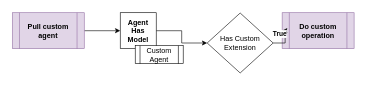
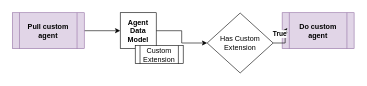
node "Agent Has Model": label "Agent Has Model" -> "Agent Data Model"
node "Do custom operation": label "Do custom operation" -> "Do custom agent"
node "Custom Agent": label "Custom Agent" -> "Custom Extension"
